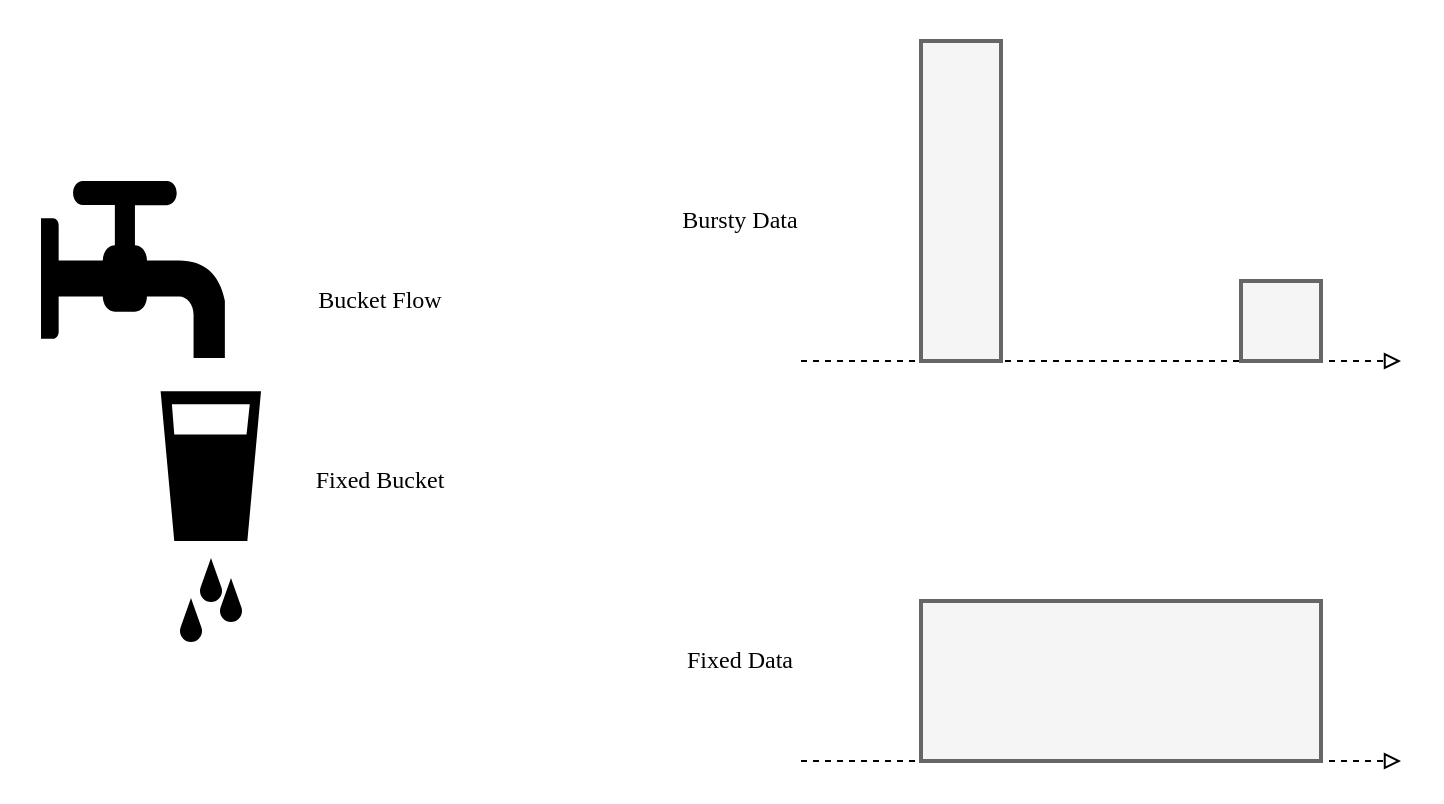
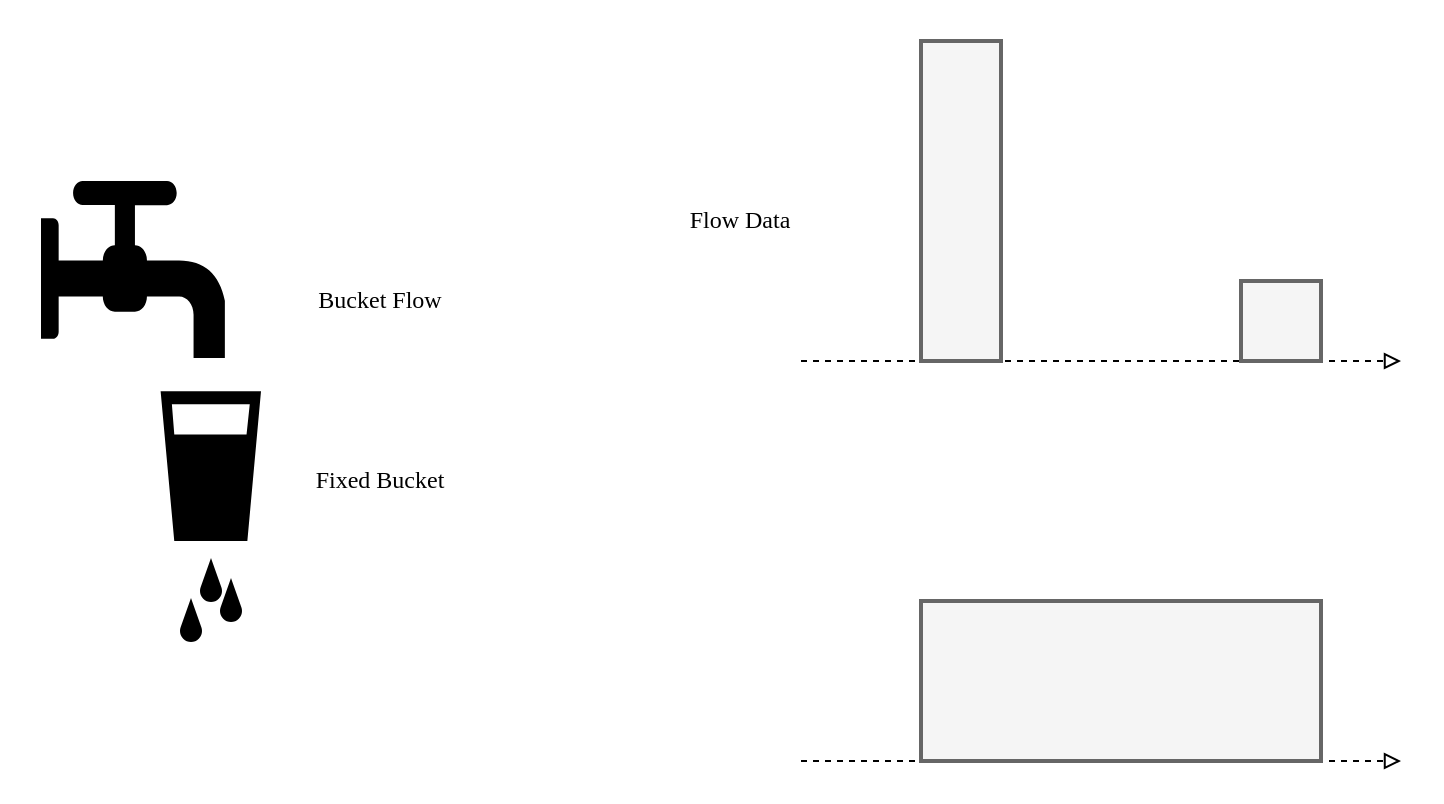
node "Bursty Data": label "Bursty Data" -> "Flow Data"
node "Fixed Data": removed
